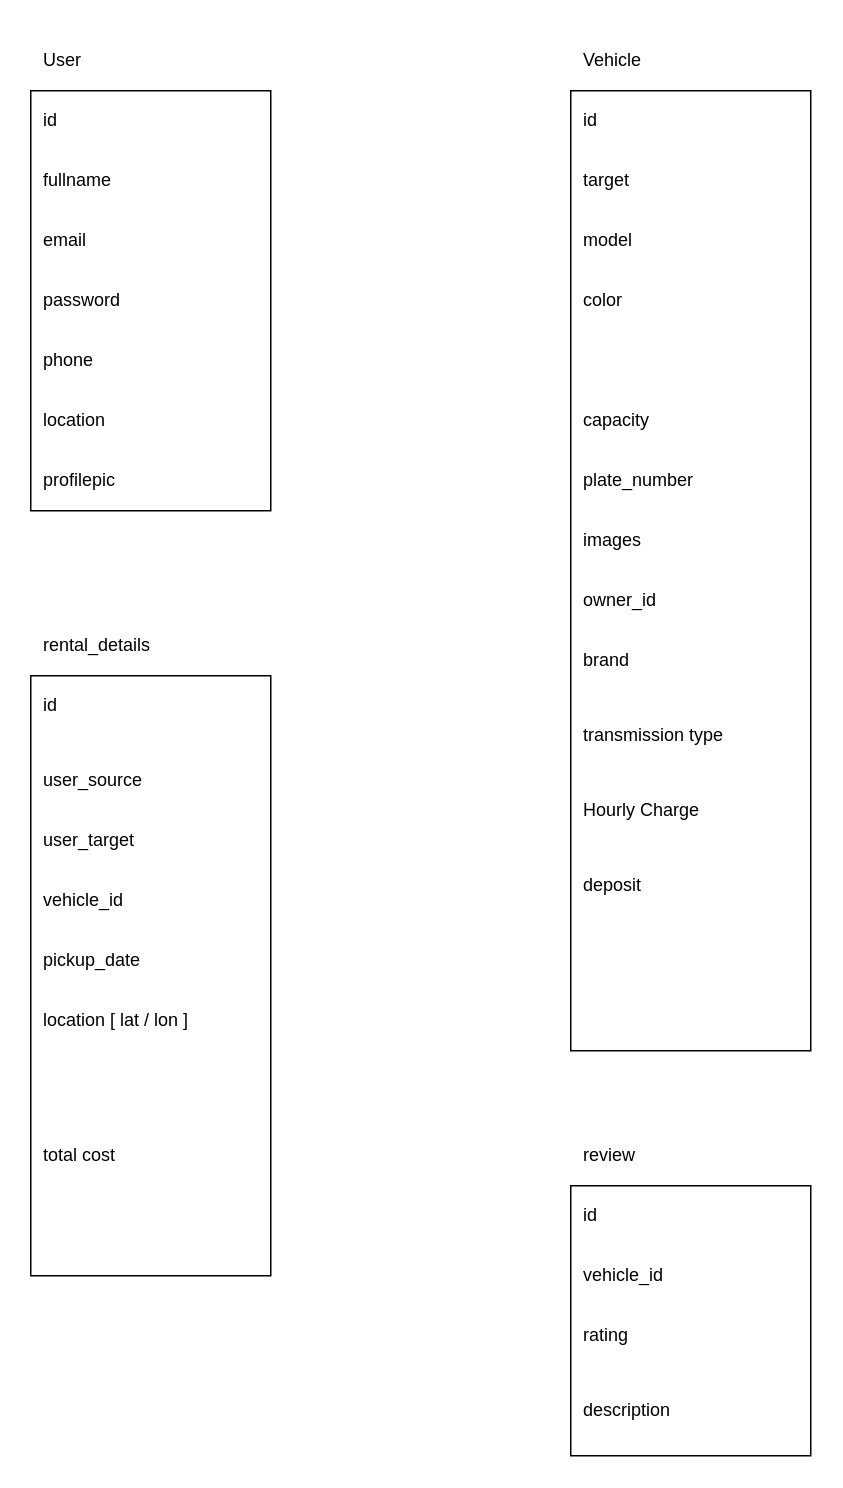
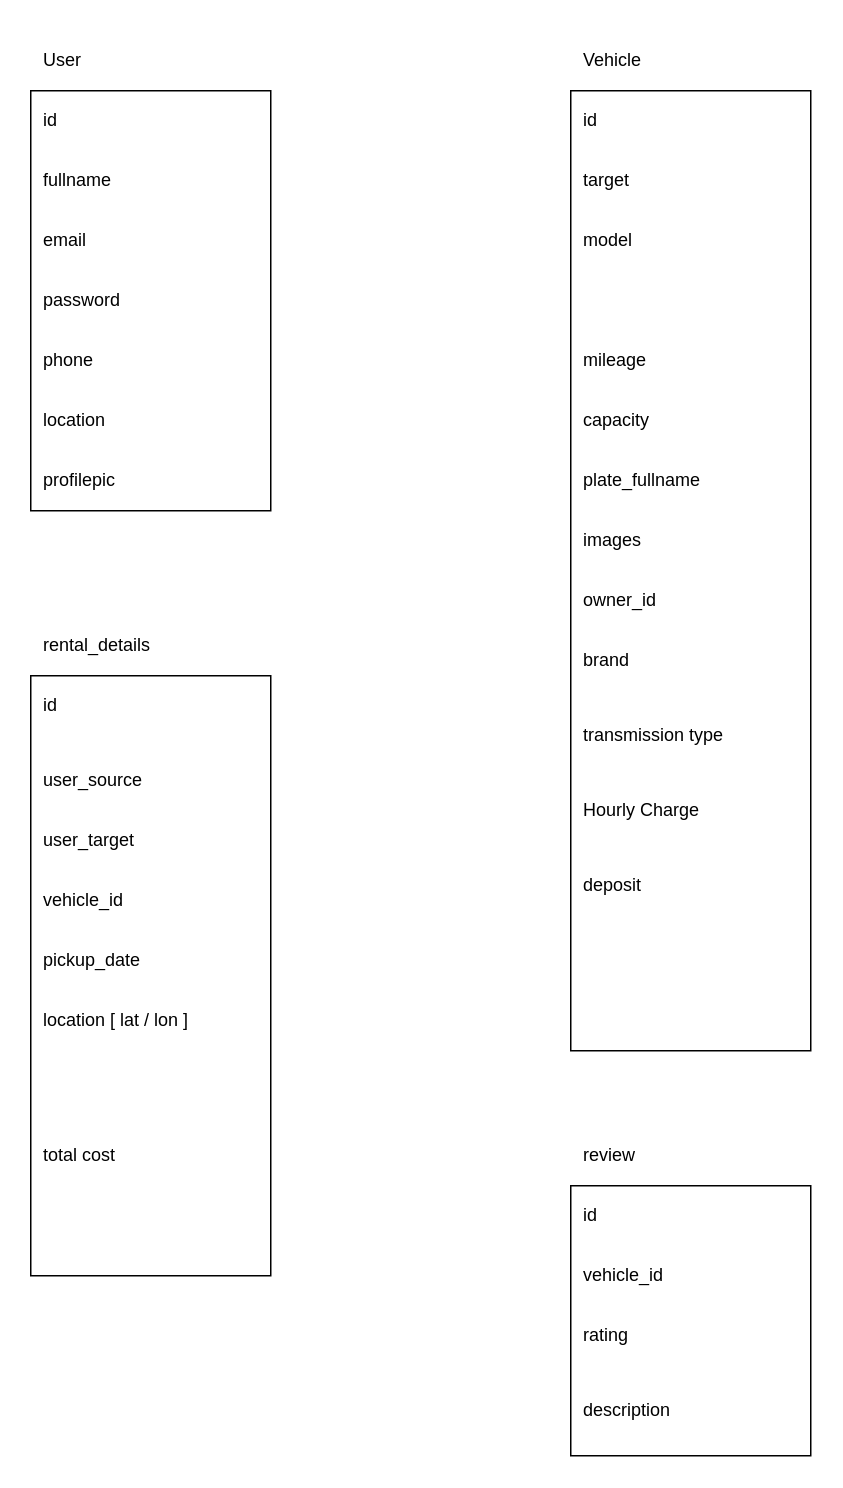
node "color": removed
node "mileage": added
node "plate_number": label "plate_number" -> "plate_fullname"
